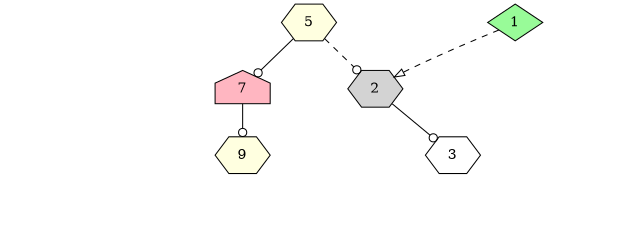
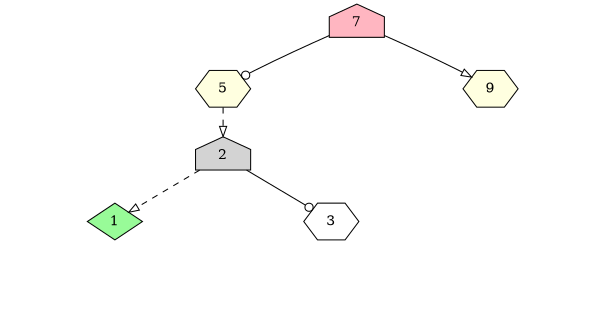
edge "1" -> "2": reversed
edge "5" -> "2": arrowhead odot -> onormal
edge "5" -> "7": reversed
node "2": shape hexagon -> house
edge "7" -> "9": arrowhead odot -> onormal
